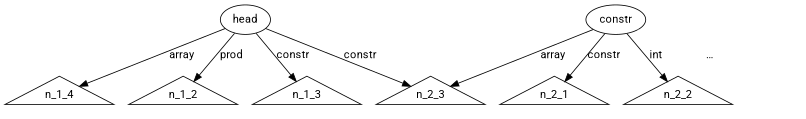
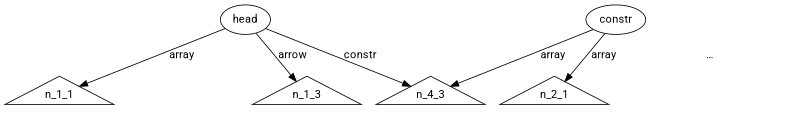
edge "head" -> "n_1_3": label "constr" -> "arrow"
edge "constr" -> "n_2_1": label "constr" -> "array"
node "n_1_4": label "n_1_4" -> "n_1_1"
node "n_1_2": removed
node "n_2_3": label "n_2_3" -> "n_4_3"
node "n_2_2": removed
